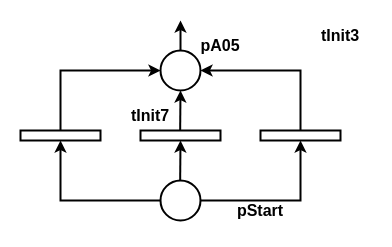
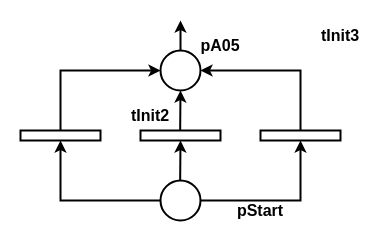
node "tInit7": label "tInit7" -> "tInit2"
